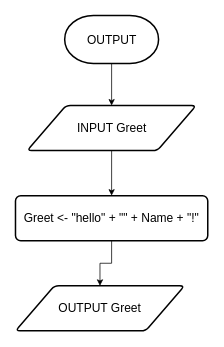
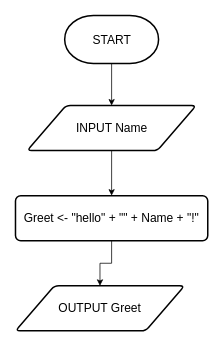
node "OUTPUT": label "OUTPUT" -> "START"
node "INPUT Greet": label "INPUT Greet" -> "INPUT Name"
